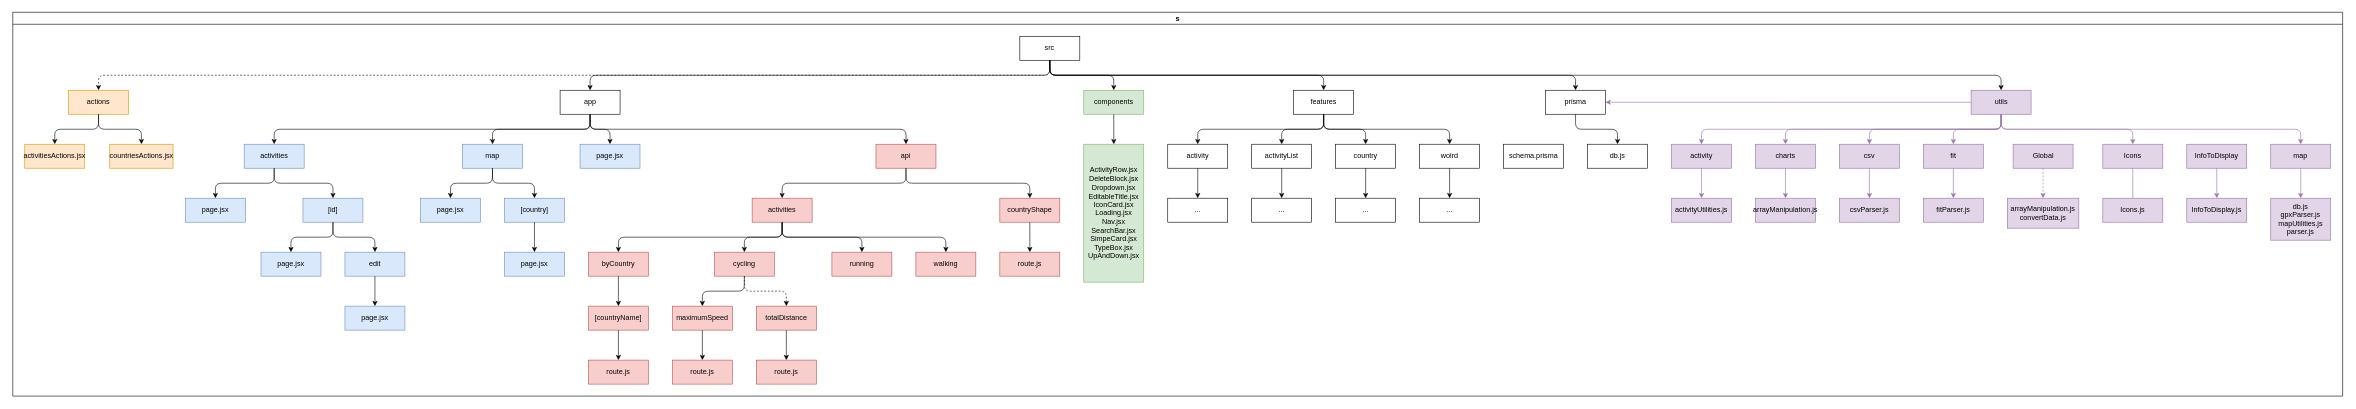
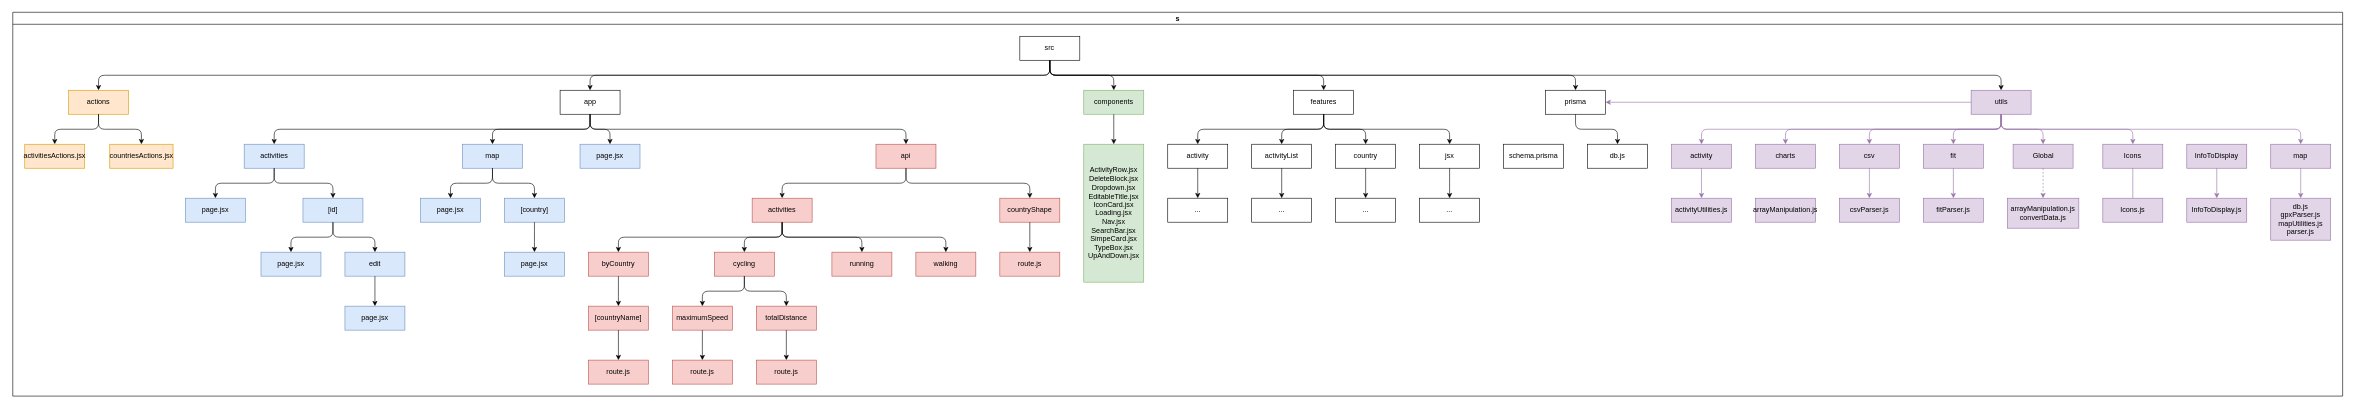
edge "src" -> "actions": style dashed -> solid
edge "utils" -> "Global": added
node "wolrd": label "wolrd" -> "jsx"
edge "charts" -> "arrayManipulation.js": removed
edge "cycling" -> "totalDistance": style dashed -> solid
